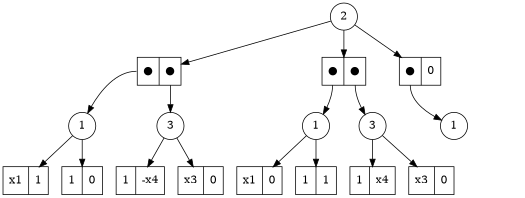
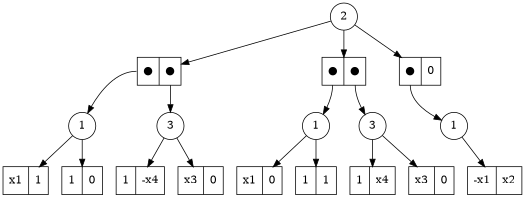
node "-x1": added
